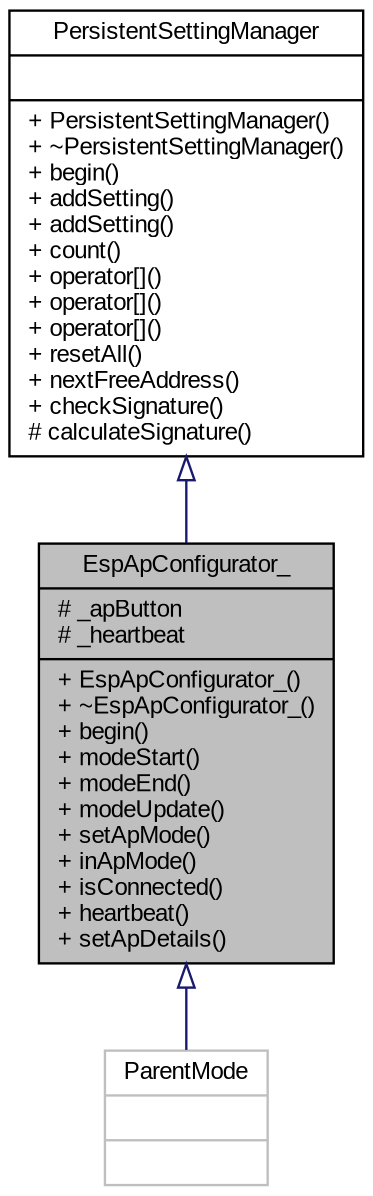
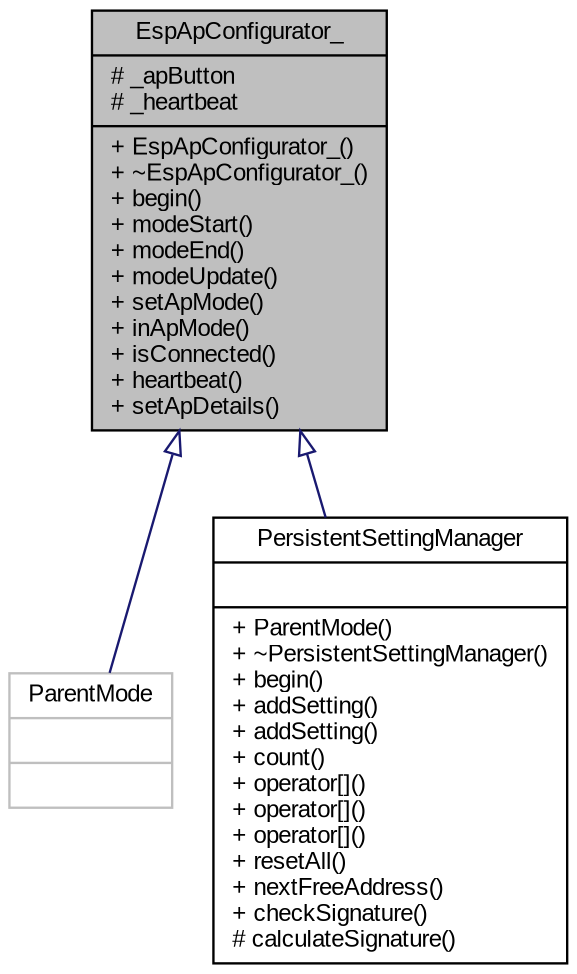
node "PersistentSettingManager": text "+ PersistentSettingManager()" -> "+ ParentMode()"
edge "EspApConfigurator_" -> "PersistentSettingManager": reversed
